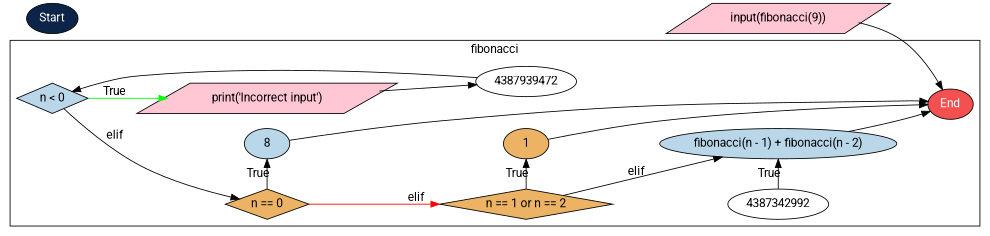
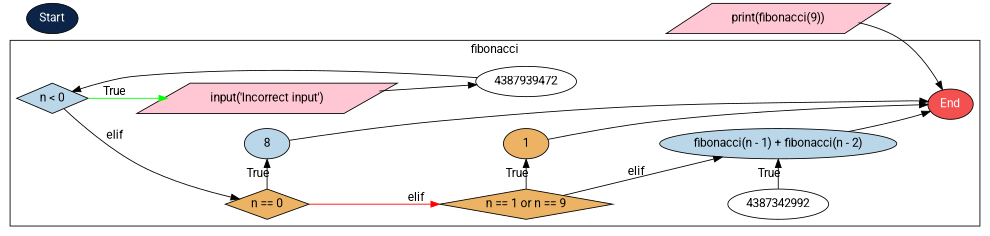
node "input(fibonacci(9))": label "input(fibonacci(9))" -> "print(fibonacci(9))"
node "print('Incorrect input')": label "print('Incorrect input')" -> "input('Incorrect input')"
node "n == 1 or n == 2": label "n == 1 or n == 2" -> "n == 1 or n == 9"
